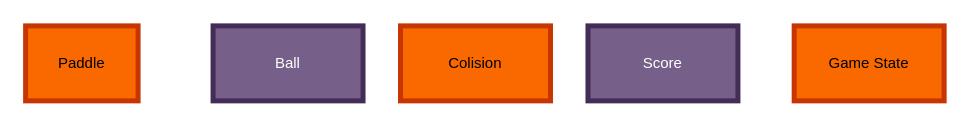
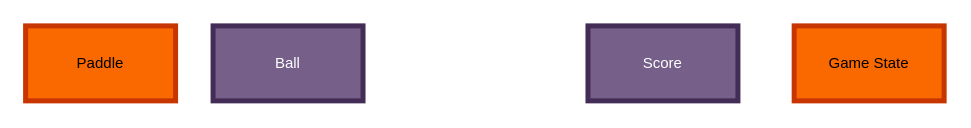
node "Paddle": size 113x75 -> 150x75
node "Colision": removed
